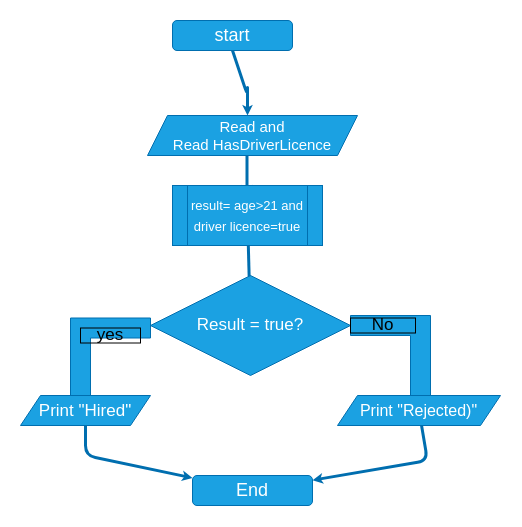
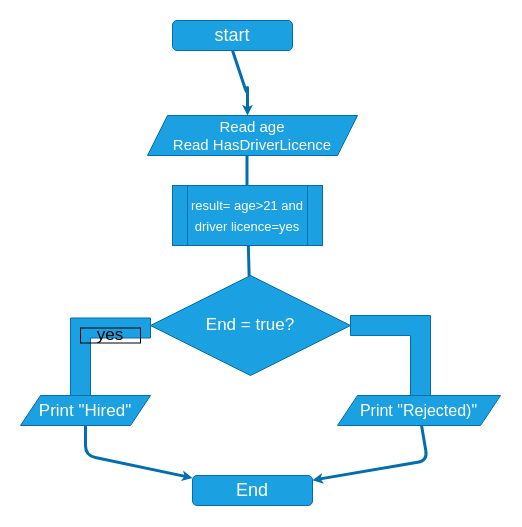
node "Read andRead HasDriverLicence": label "Read andRead HasDriverLicence" -> "Read ageRead HasDriverLicence"
node "result= age>21 and driver licence=true": label "result= age>21 and driver licence=true" -> "result= age>21 and driver licence=yes"
node "Result = true?": label "Result = true?" -> "End = true?"
node "No": removed
